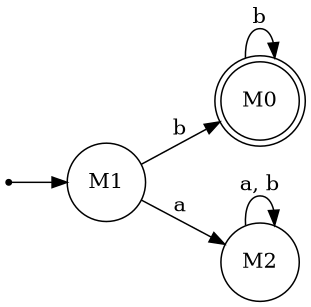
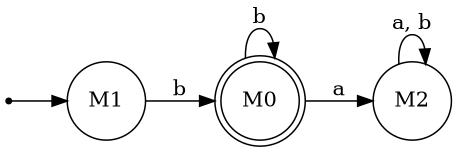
edge "M1" -> "M2": now "M0" -> "M2"
